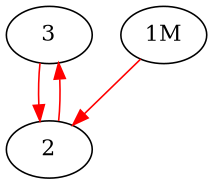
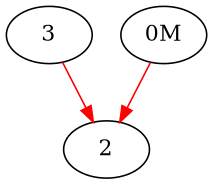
node "1M": label "1M" -> "0M"
edge "2" -> "3": removed
